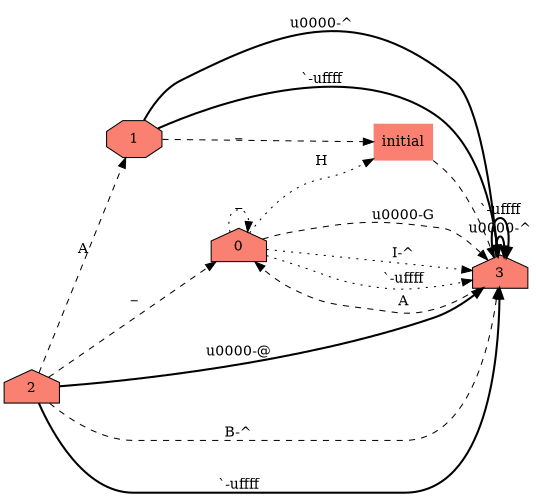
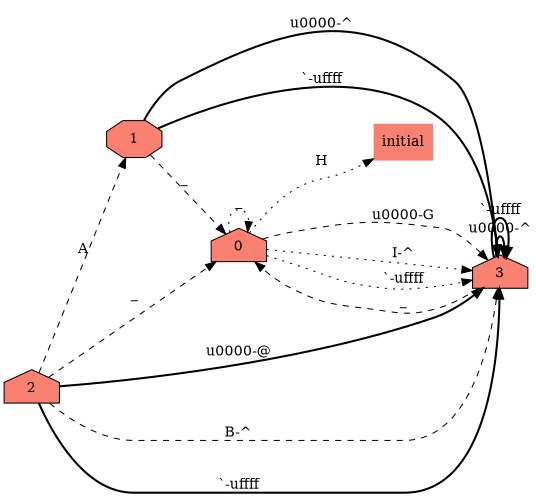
edge "1" -> "initial": now "1" -> "0"
edge "initial" -> "3": removed
edge "3" -> "0": label "A" -> "_"
